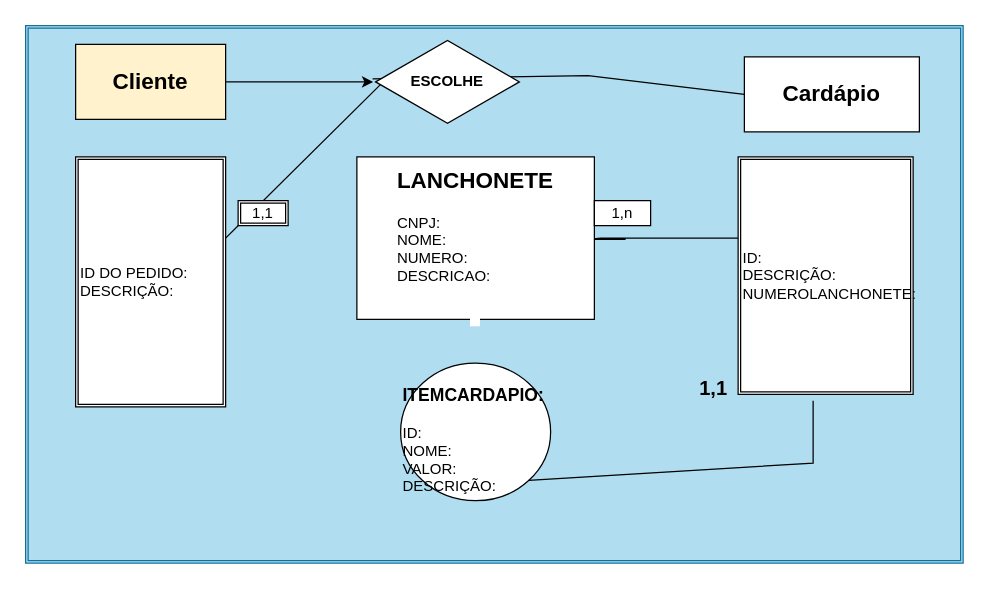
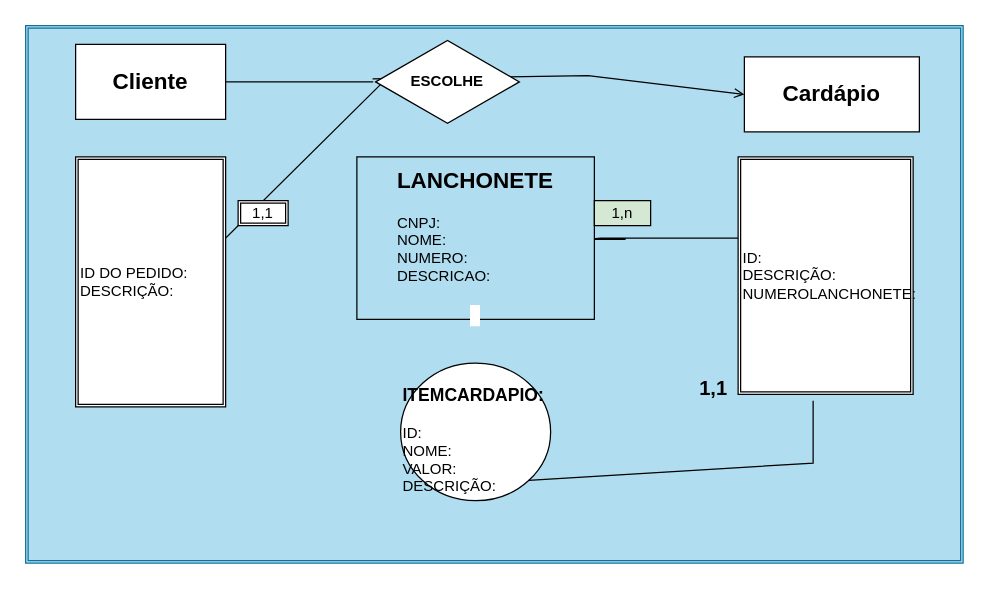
node "Cliente": fillcolor #fff2cc -> #ffffff
edge "Cliente" -> "ESCOLHE": arrowhead classic -> none
edge "ESCOLHE" -- "Cardápio": arrowhead none -> open
node "1,n": fillcolor #ffffff -> #d5e8d4
node "LANCHONETE CNPJ: NOME: NUMERO: DESCRICAO:": fillcolor #ffffff -> #b1ddf0
